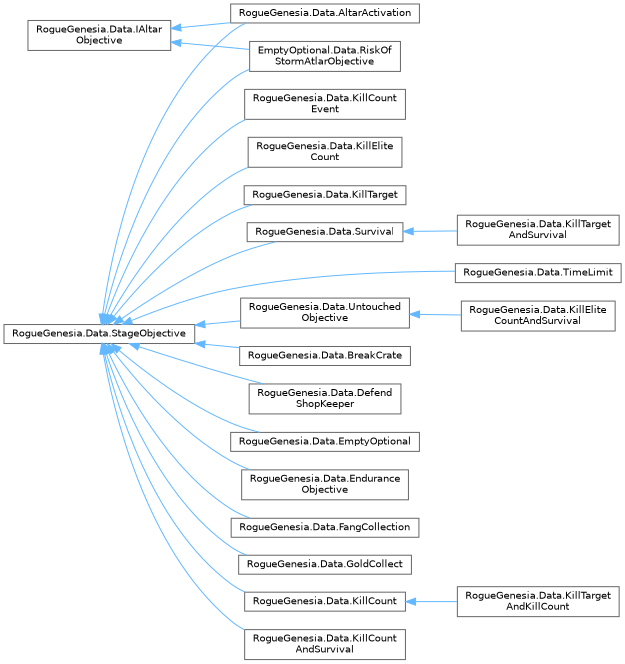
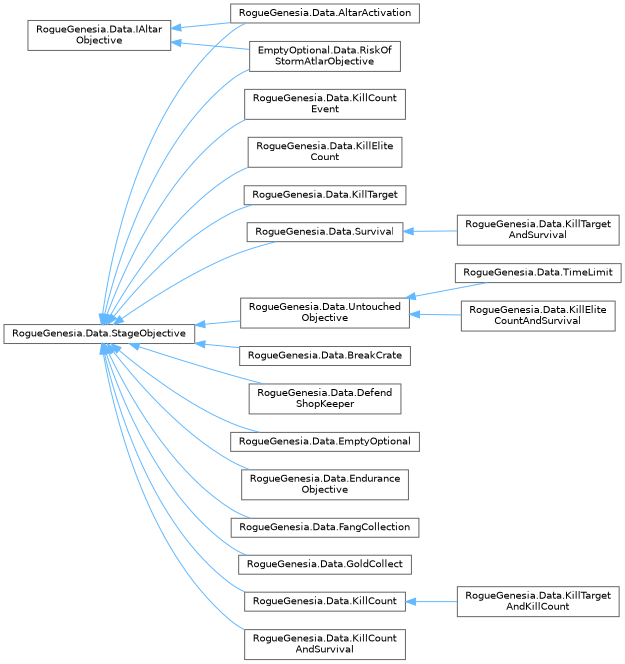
edge "RogueGenesia.Data.TimeLimit" -> "RogueGenesia.Data.StageObjective": now "RogueGenesia.Data.TimeLimit" -> "RogueGenesia.Data.Untouched Objective"
